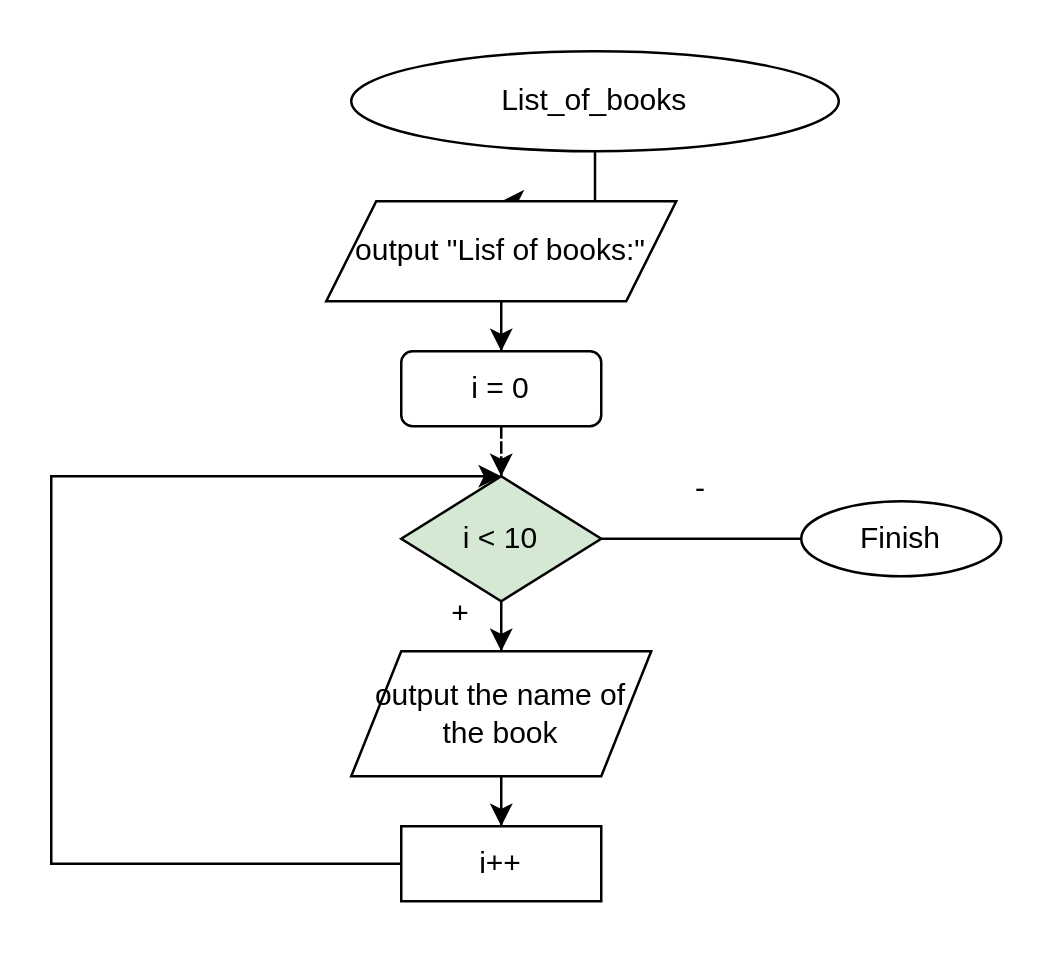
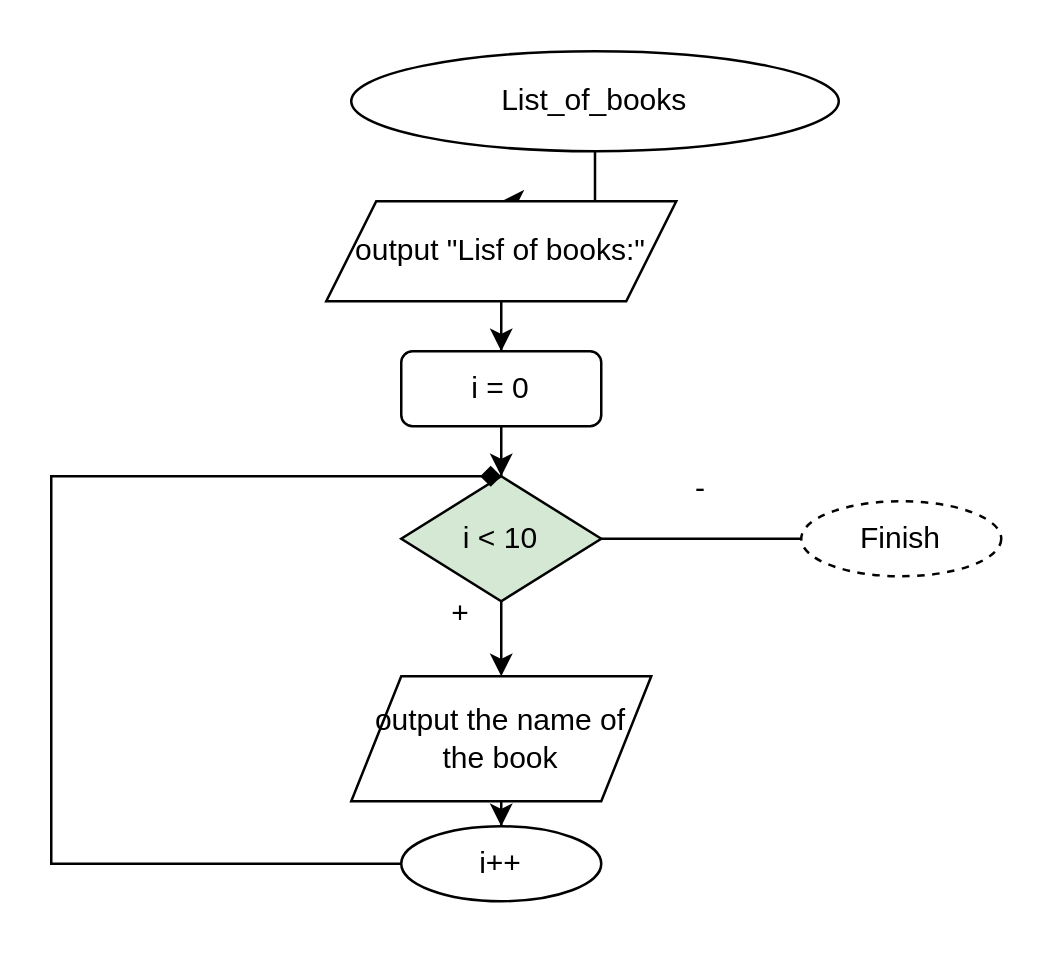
edge "i = 0" -> "i < 10": style dashed -> solid
edge "i++" -> "i < 10": arrowhead classic -> diamond
node "Finish": style solid -> dashed
node "output the name of the book": moved (501, 714) -> (501, 739)
node "i++": shape rectangle -> ellipse
